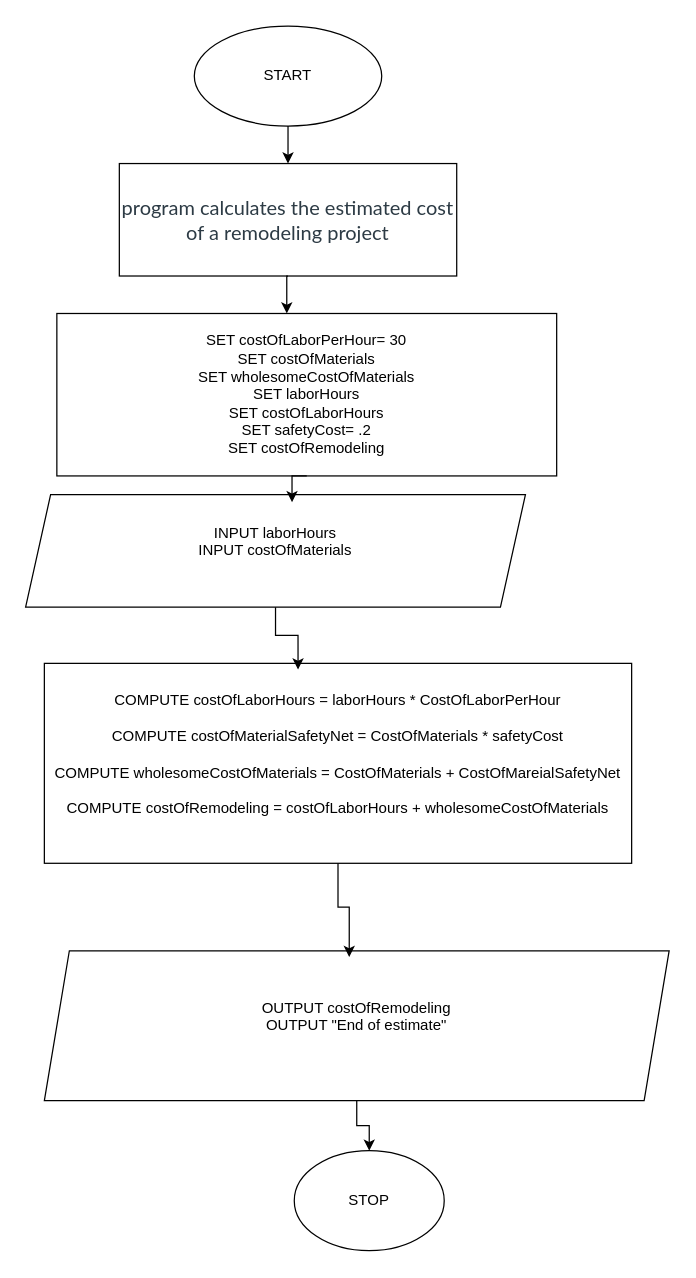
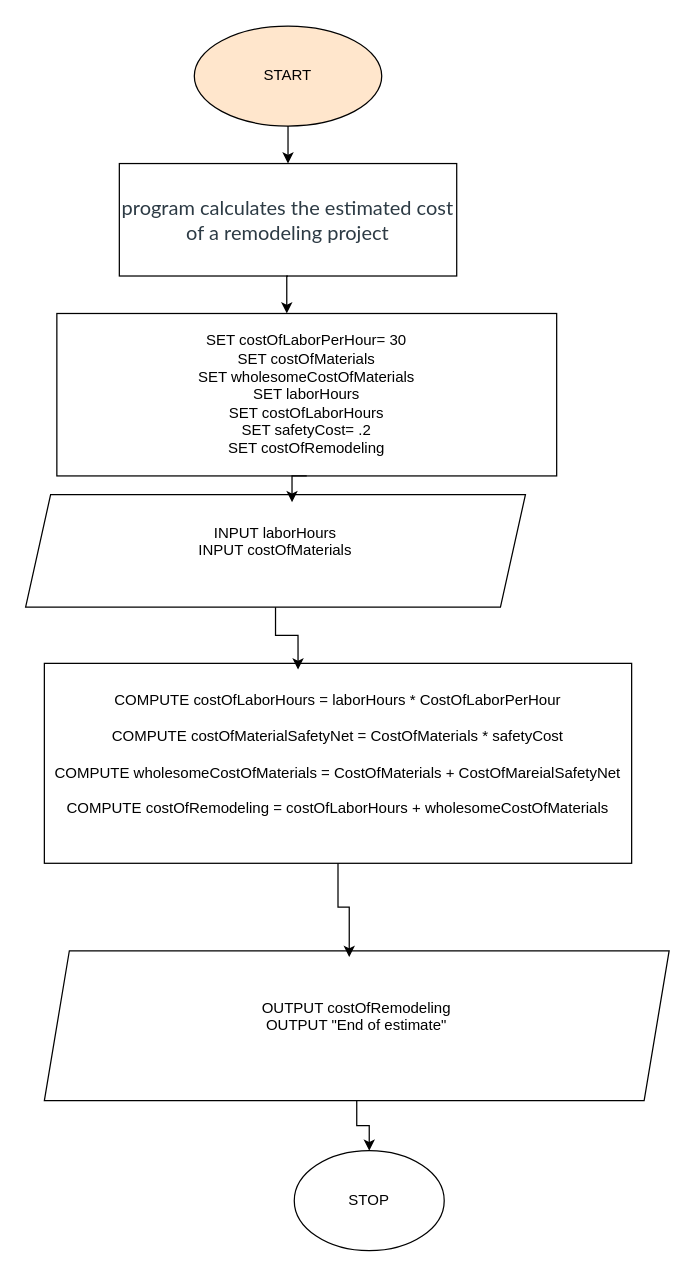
node "START": fillcolor #ffffff -> #ffe6cc
